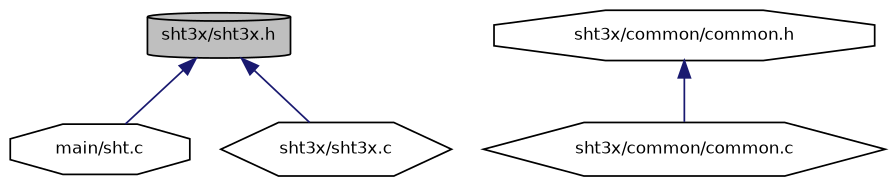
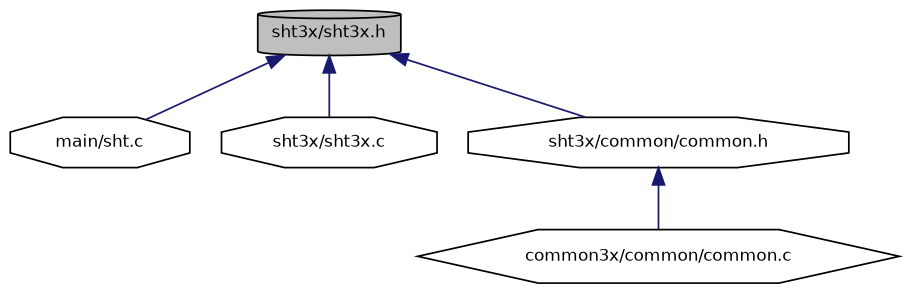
edge "sht3x/common/common.h" -> "sht3x/sht3x.h": added
node "sht3x/sht3x.c": shape hexagon -> octagon
node "sht3x/common/common.c": label "sht3x/common/common.c" -> "common3x/common/common.c"
